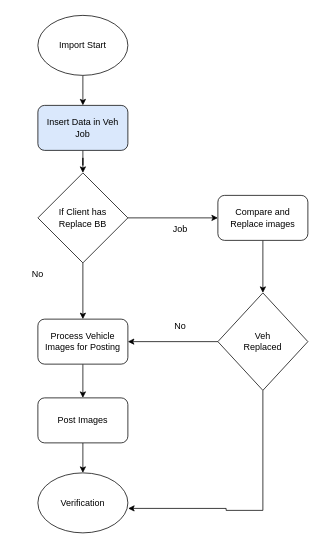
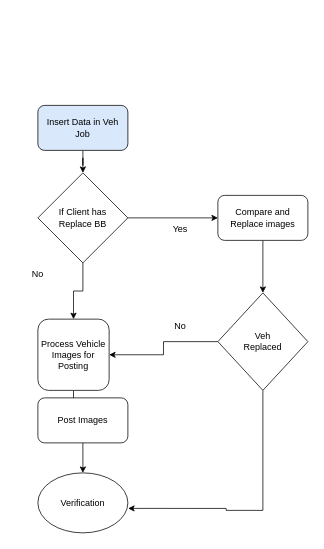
node "Import Start": removed
edge "Import Start" -> "Insert Data in Veh Job": removed
node "Job": label "Job" -> "Yes"
node "Process Vehicle Images for Posting": size 90x45 -> 71x71
